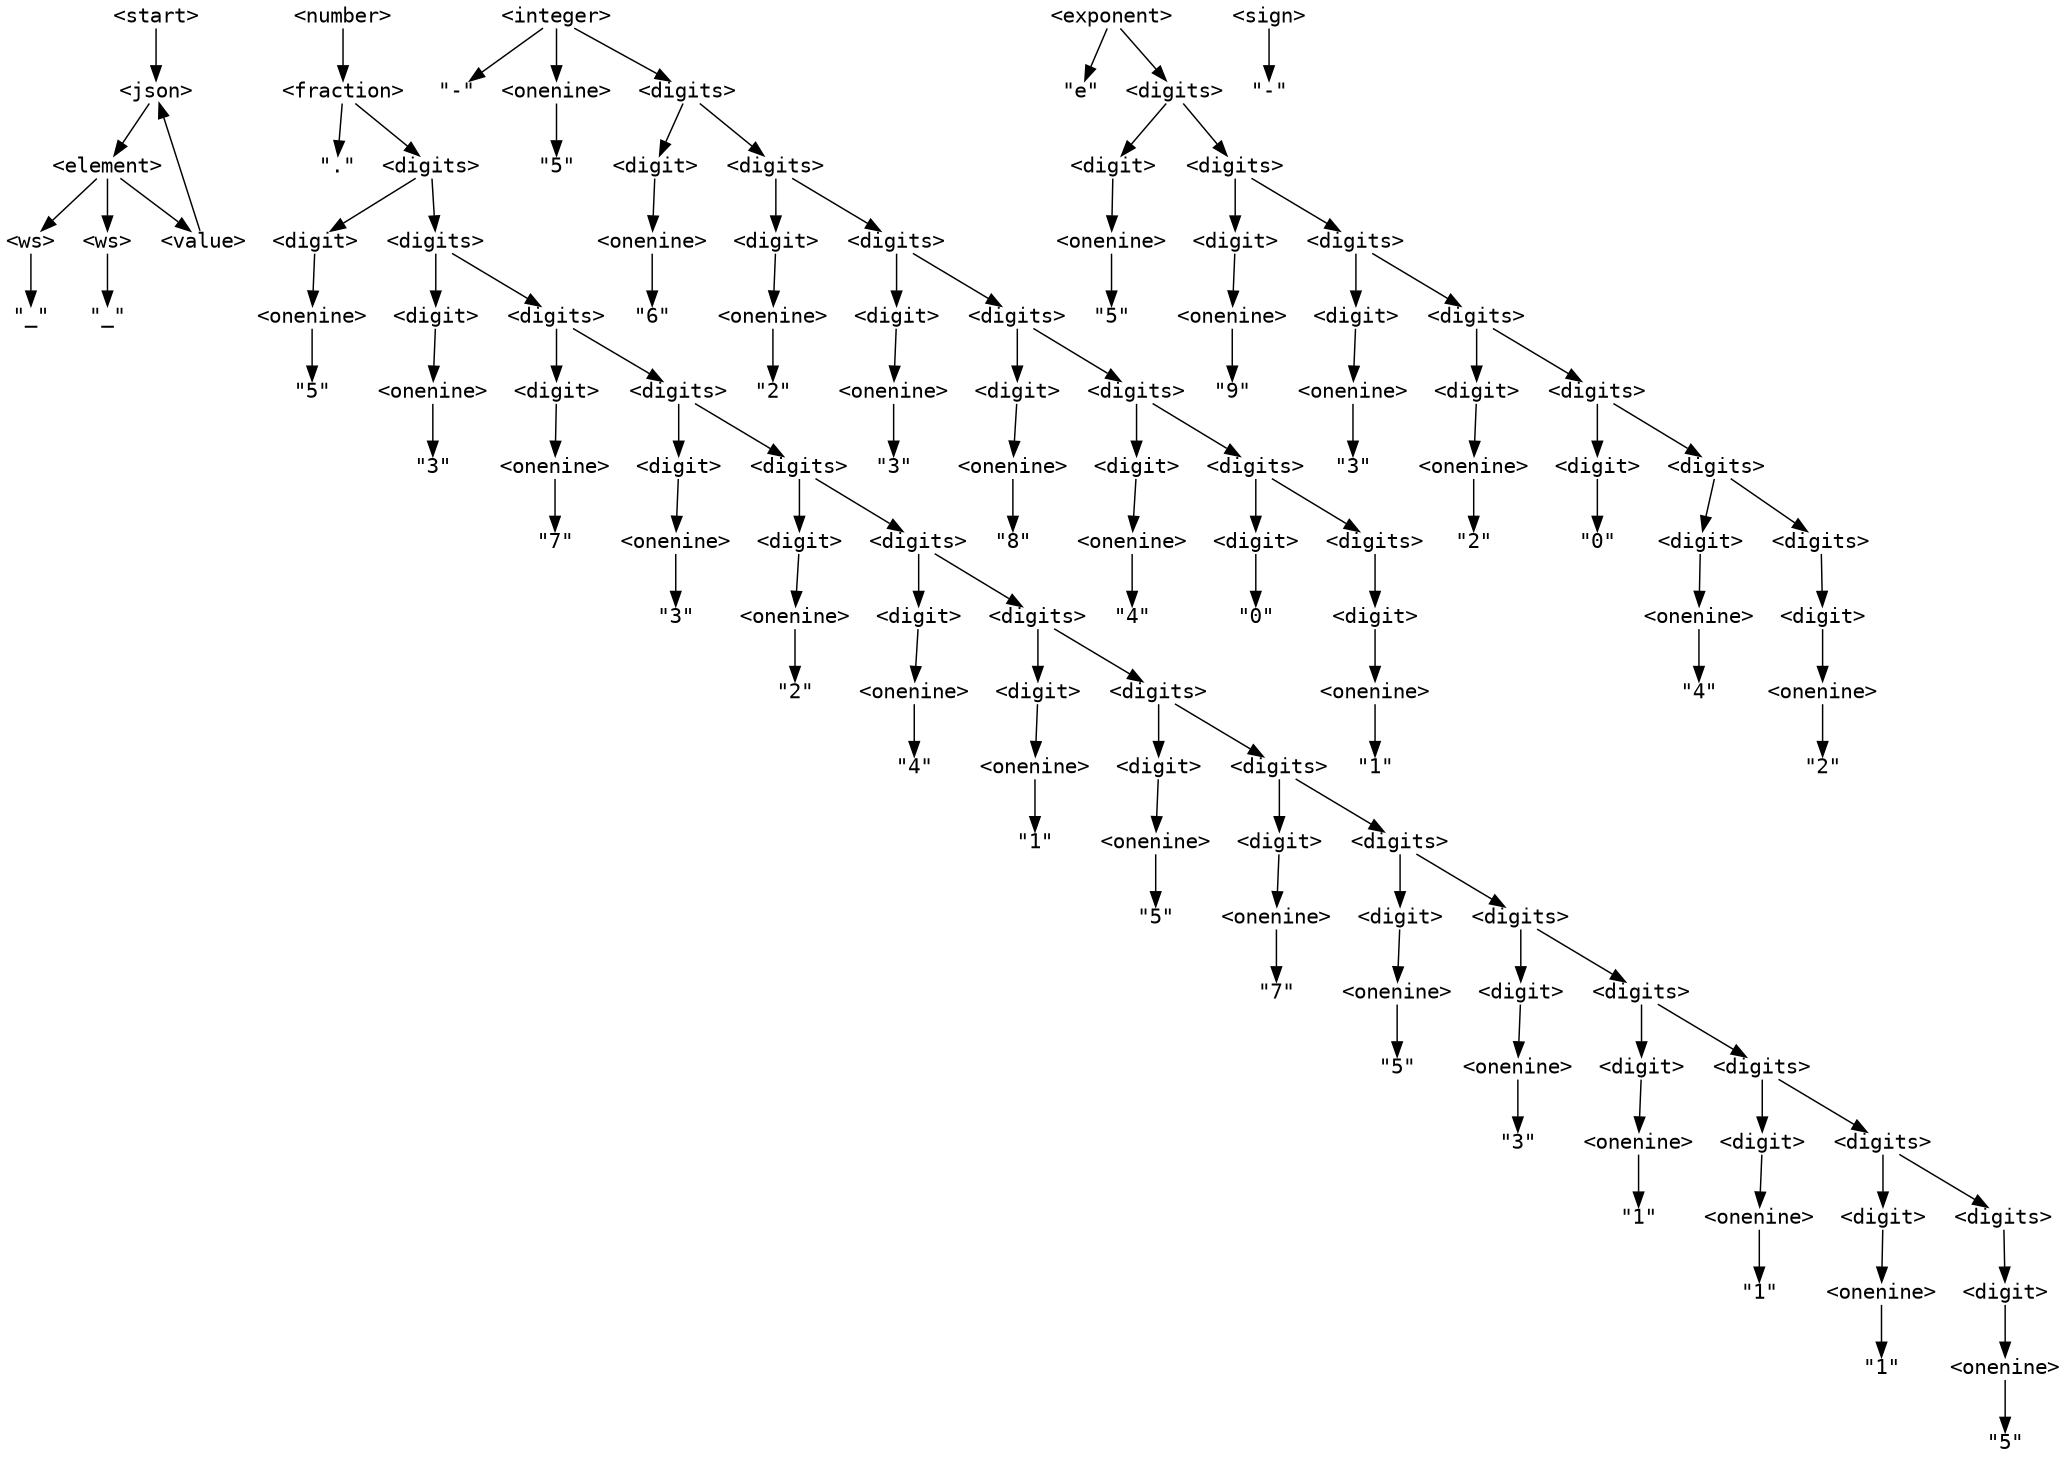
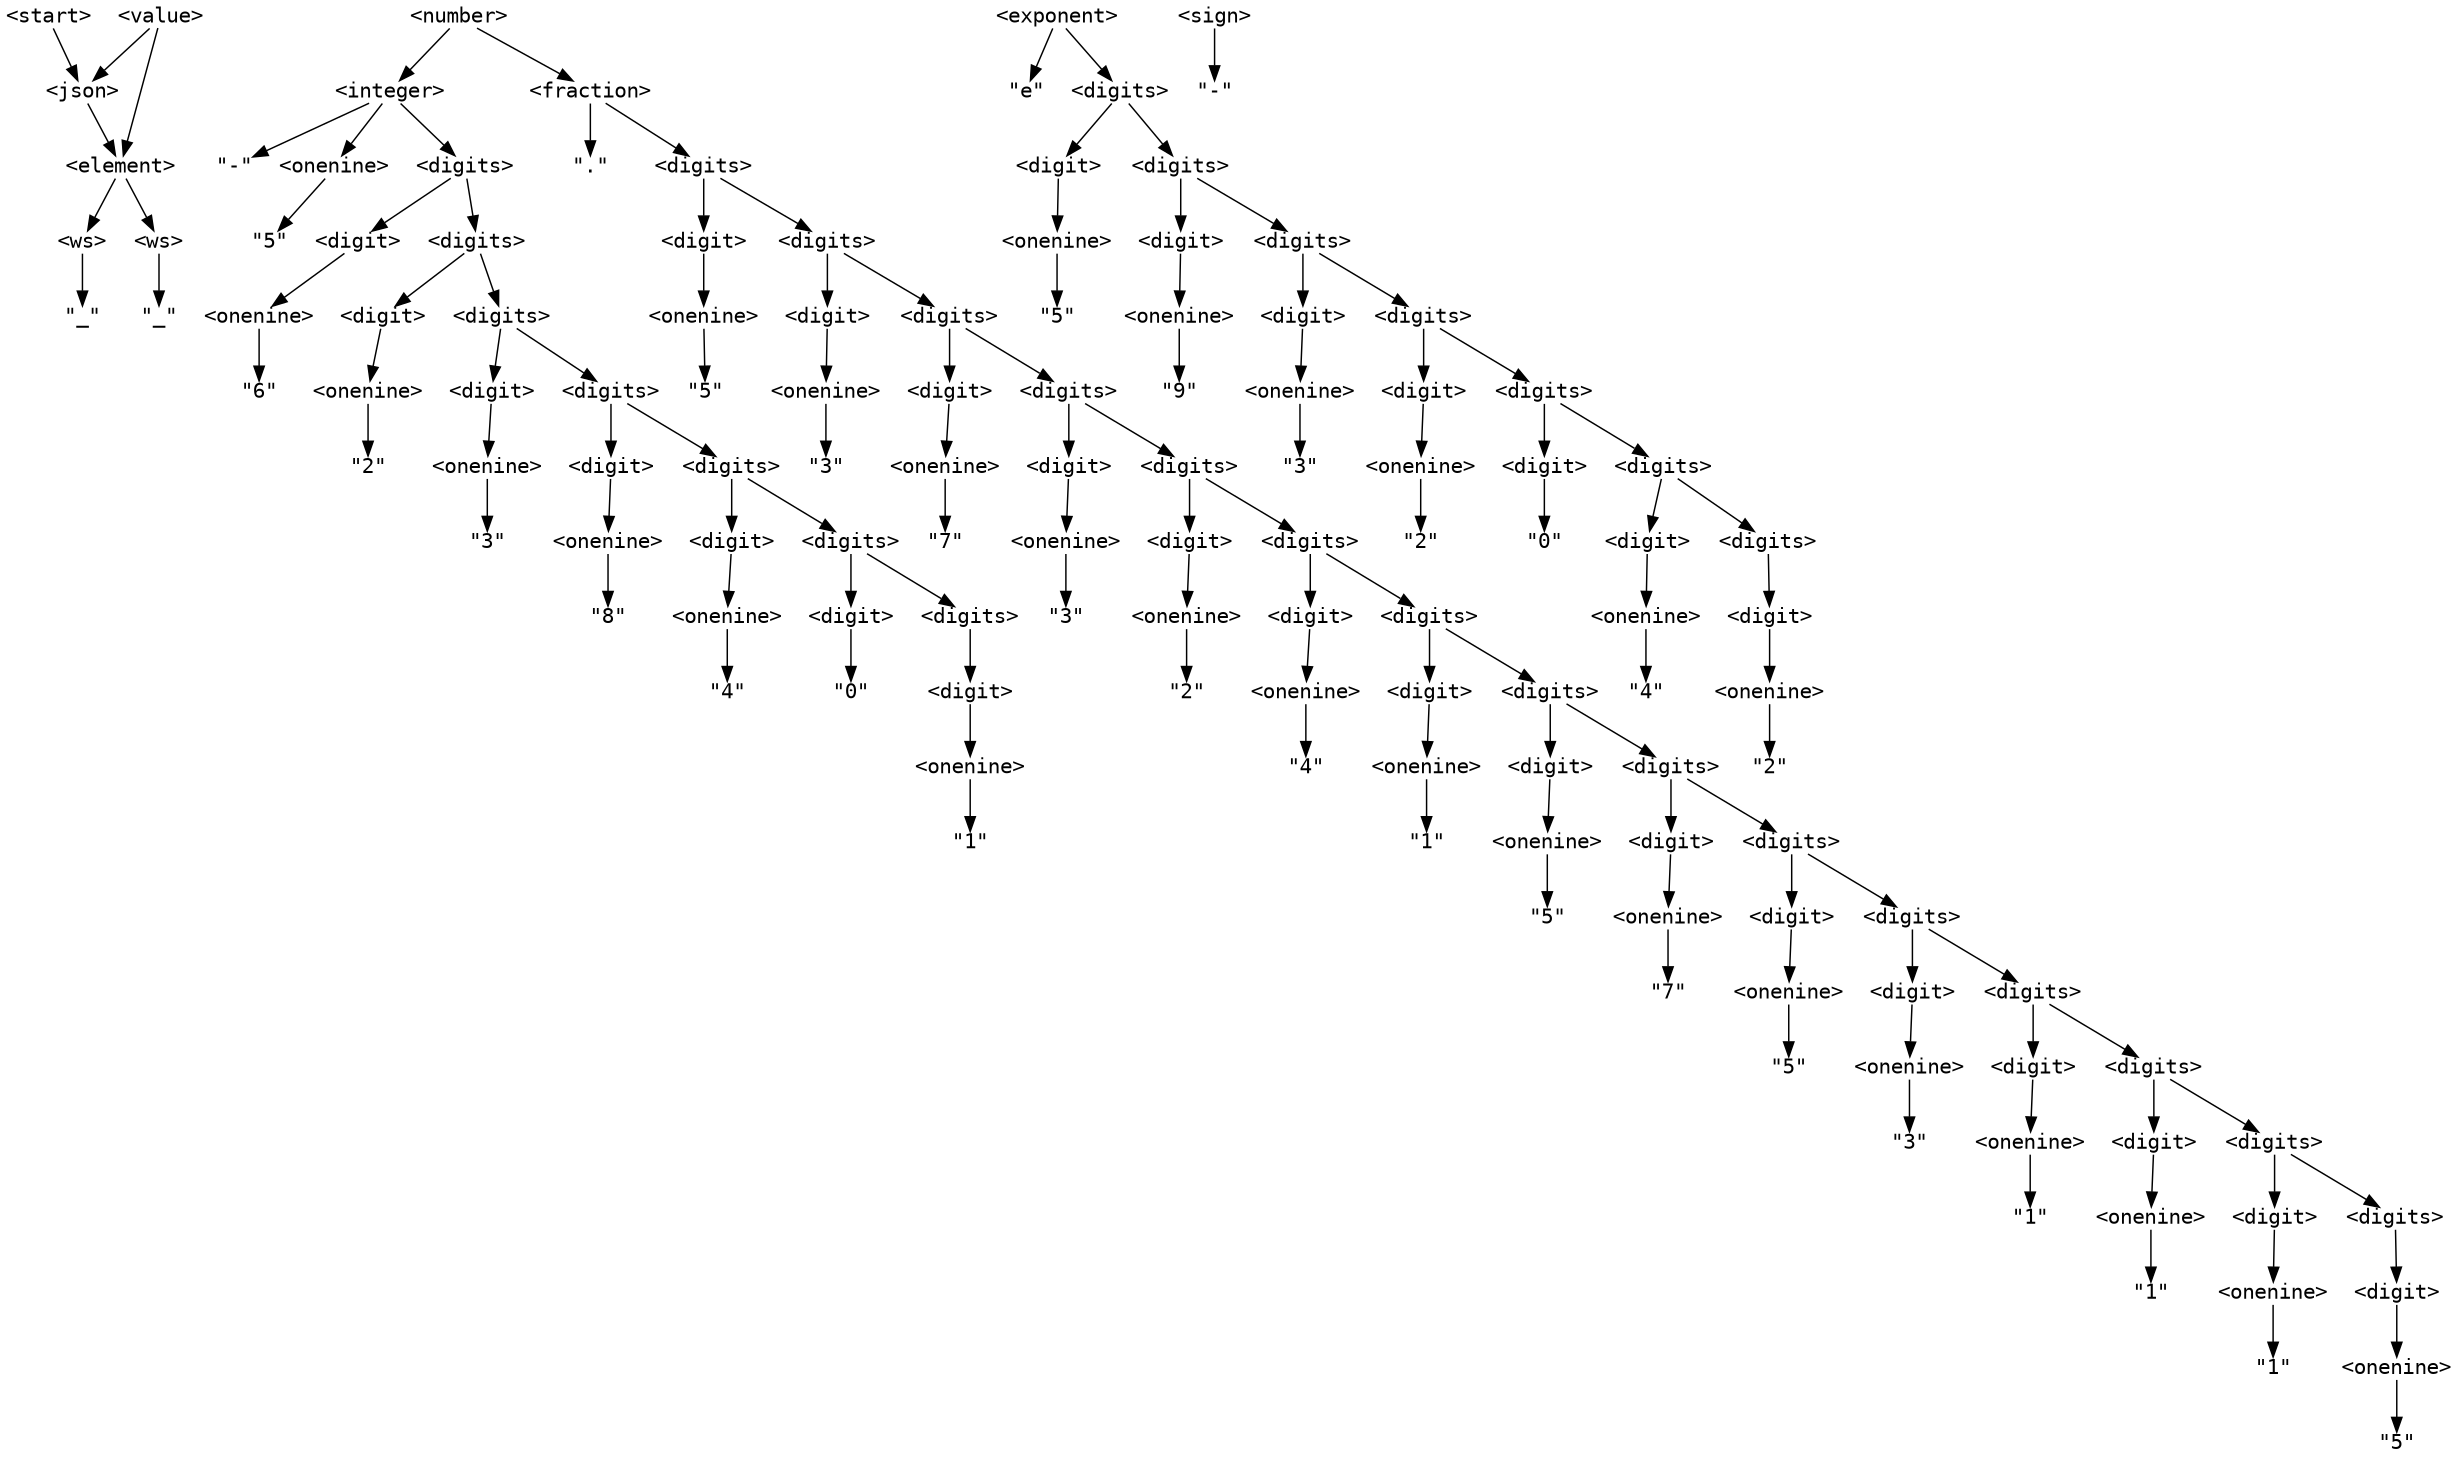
edge "<number>" -> "<integer>": added
edge "<element>" -> "<value>": reversed
